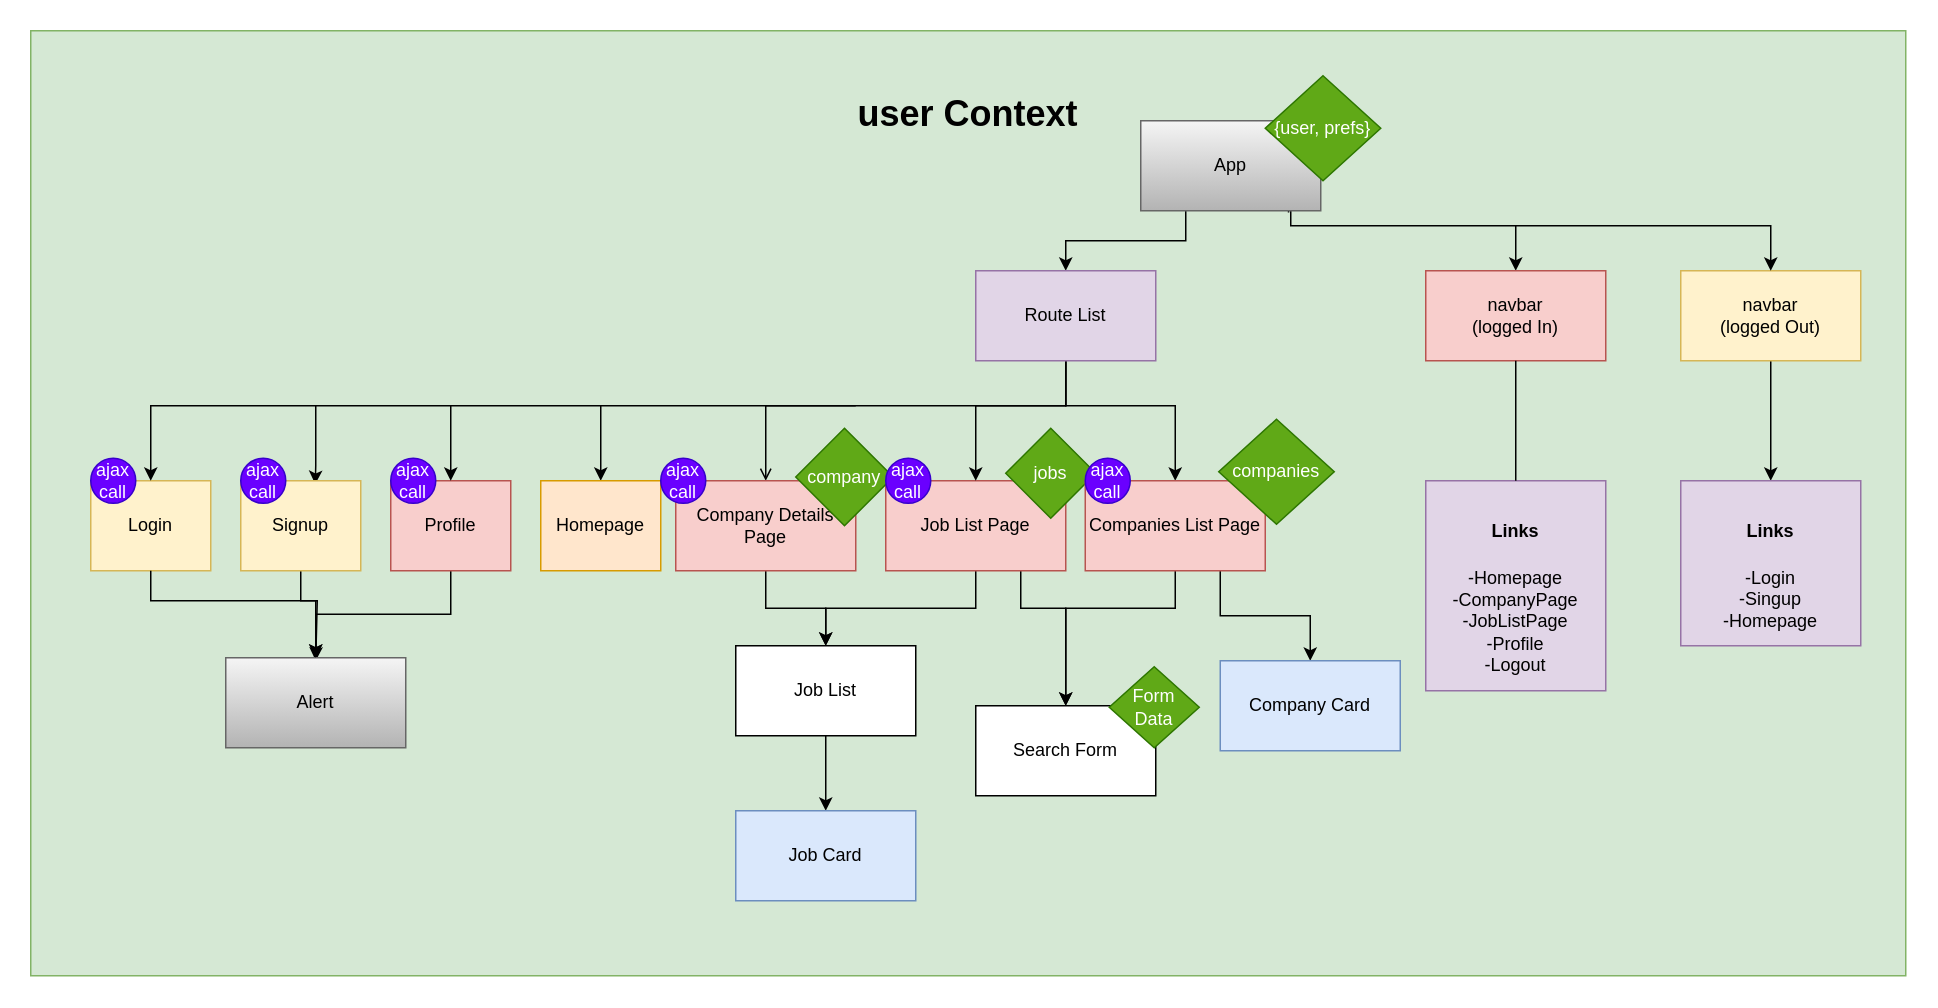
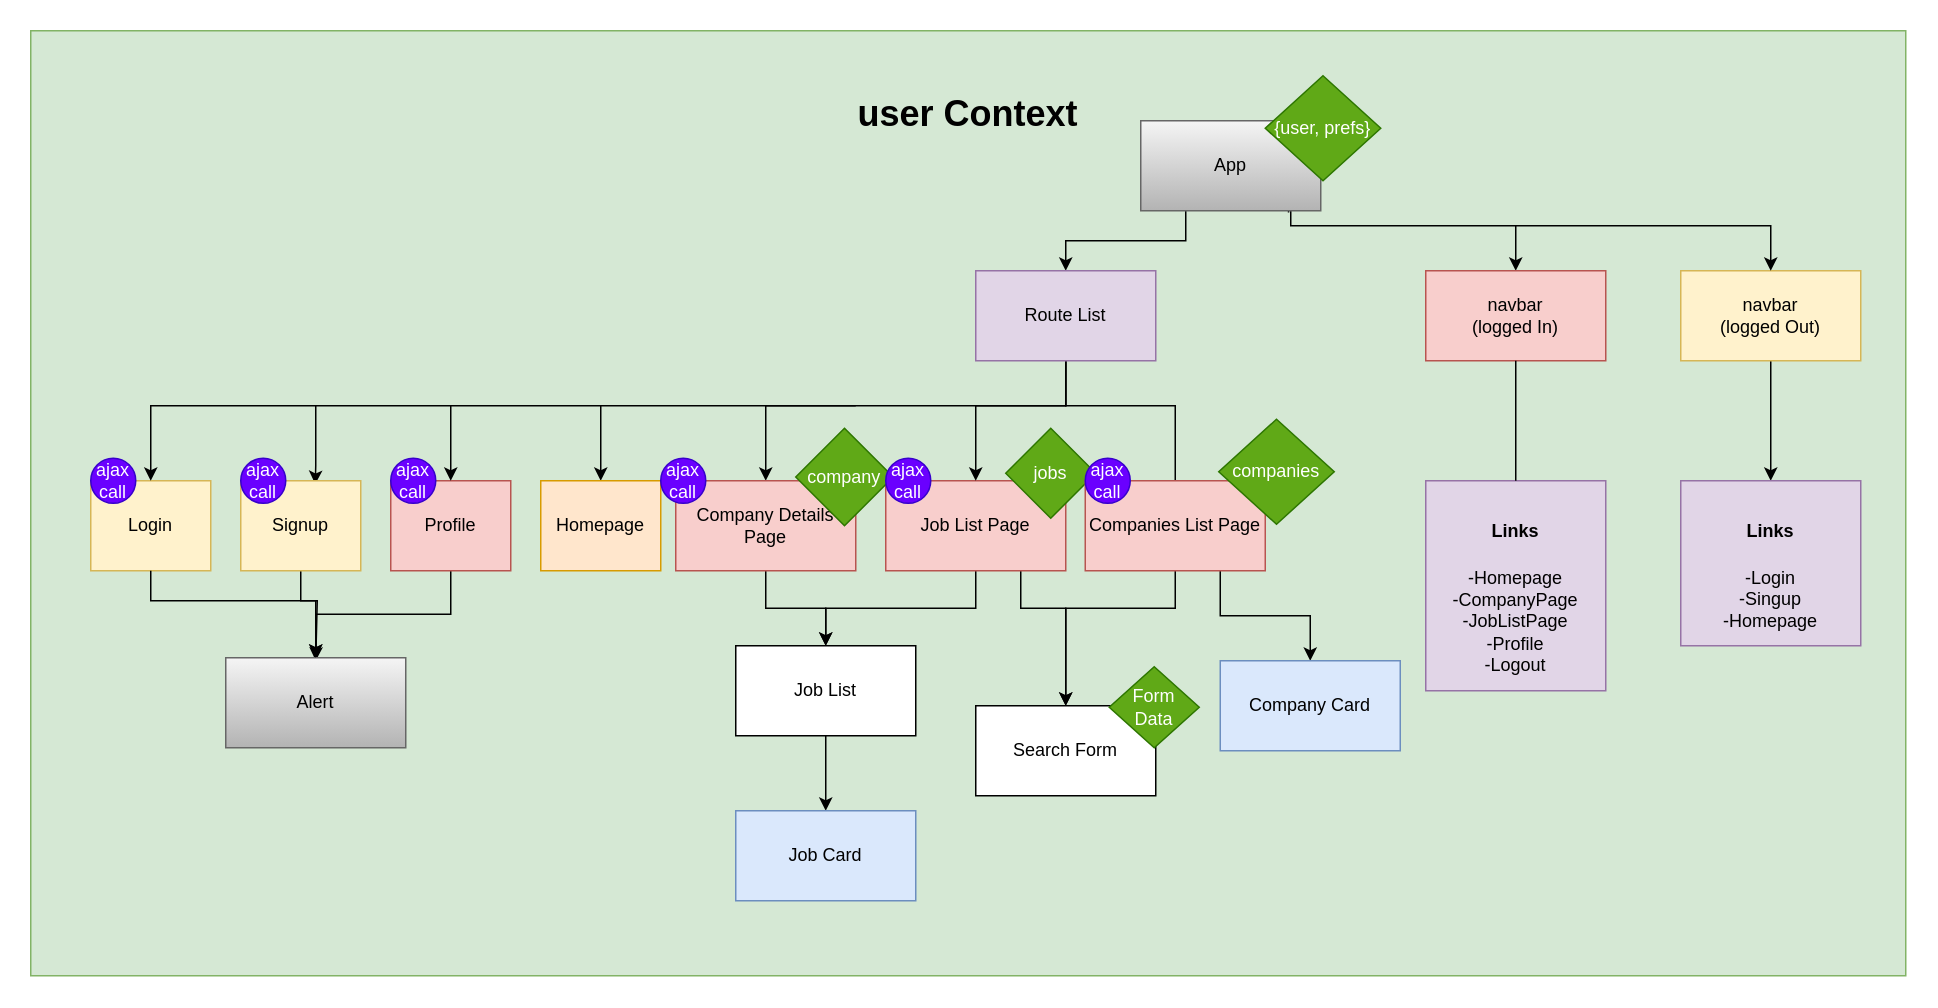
edge "Route List" -> "Companies List Page": arrowhead classic -> none
edge "Route List" -> "Company Details Page": arrowhead open -> classic
